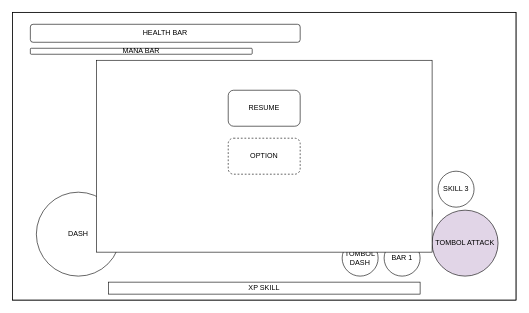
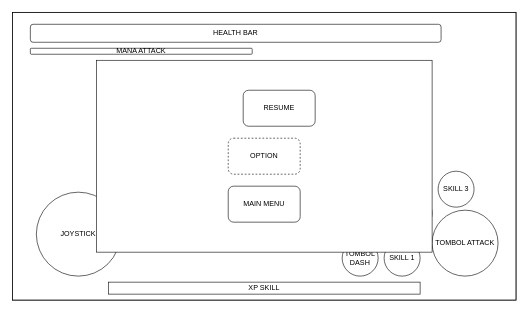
node "HEALTH BAR": size 270x18 -> 411x18
node "MANA BAR": label "MANA BAR" -> "MANA ATTACK"
node "RESUME": moved (264, 108) -> (279, 108)
node "MAIN MENU": added
node "DASH": label "DASH" -> "JOYSTICK"
node "TOMBOL ATTACK": fillcolor #e1d5e7 -> #ffffff
node "BAR 1": label "BAR 1" -> "SKILL 1"
